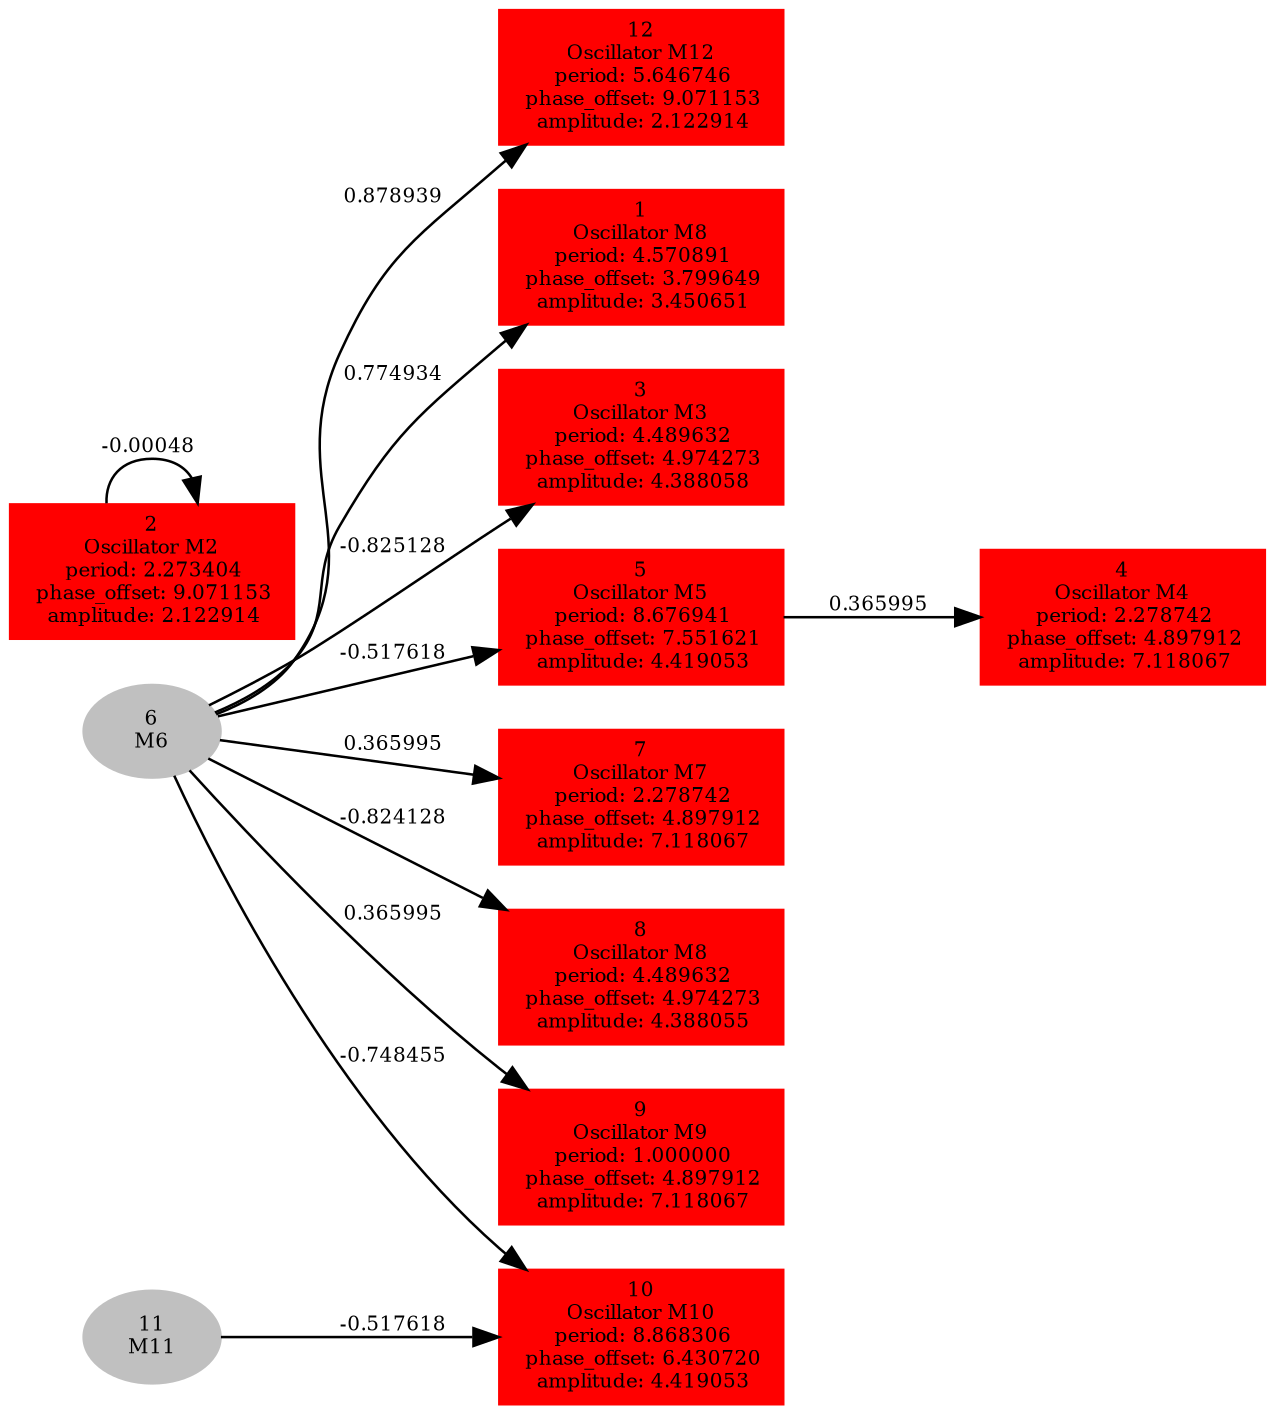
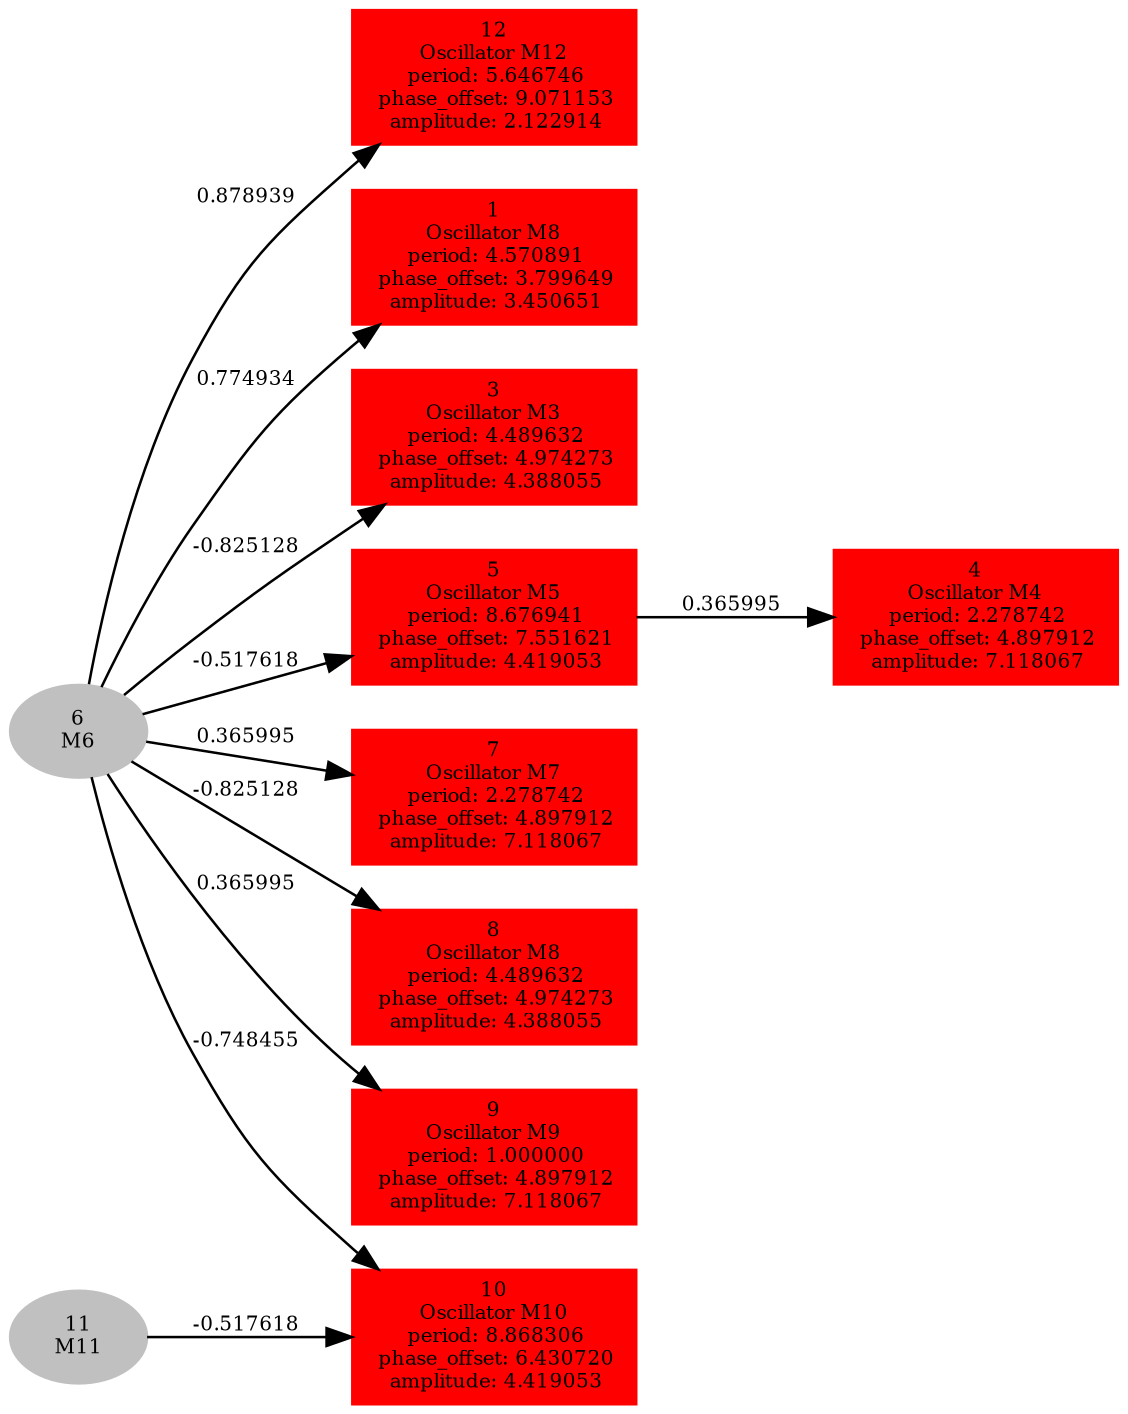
node "3": text "amplitude: 4.388058" -> "amplitude: 4.388055"
node "2": removed
edge "6" -> "8": label "-0.824128 " -> "-0.825128 "
